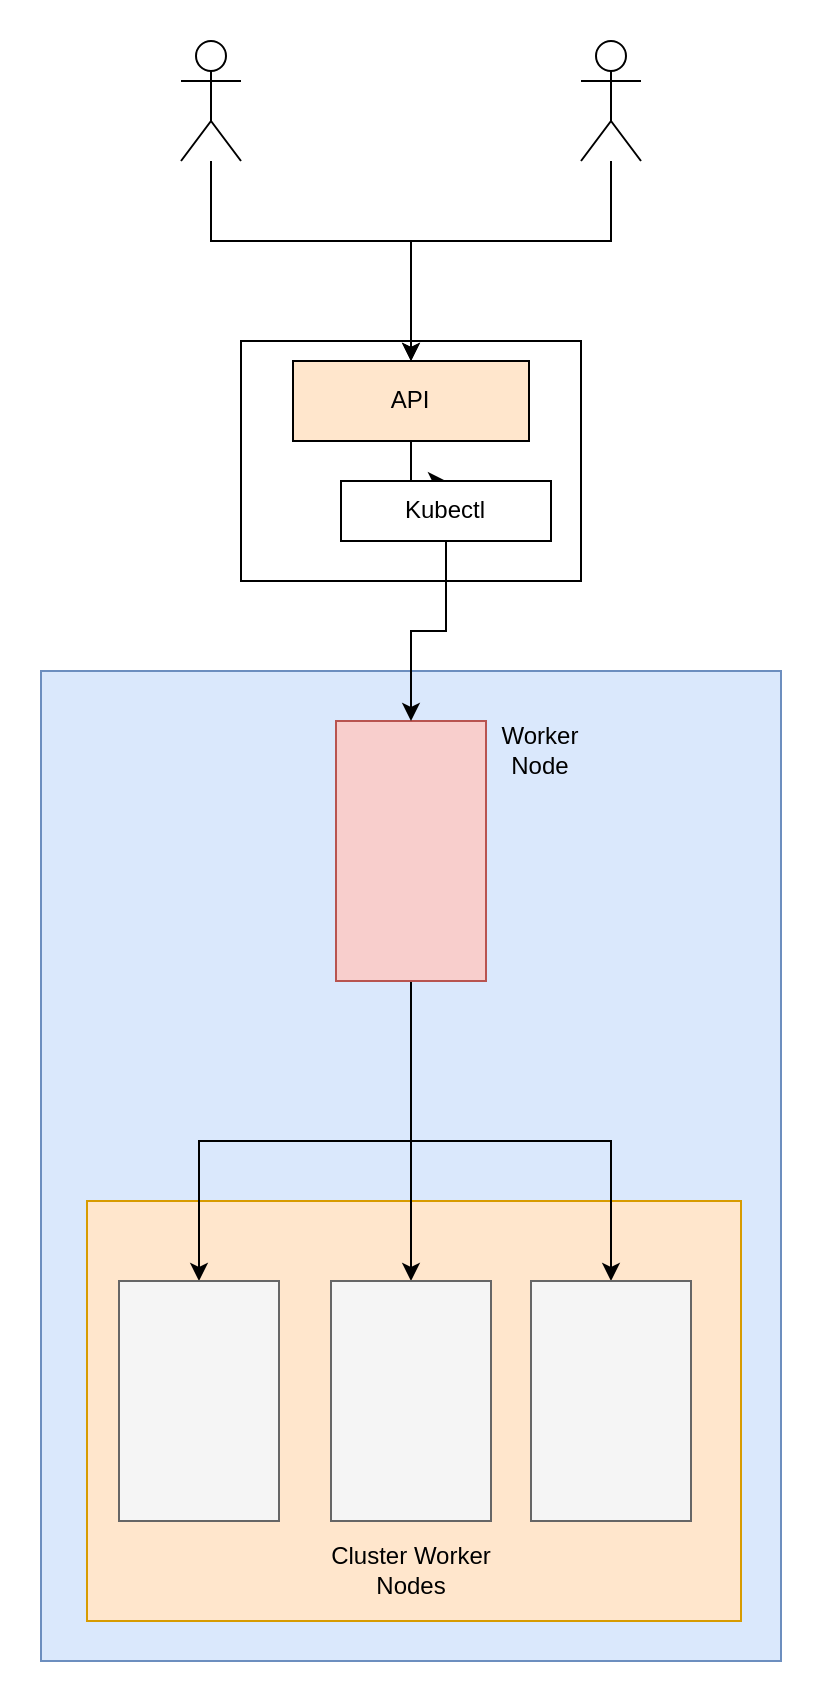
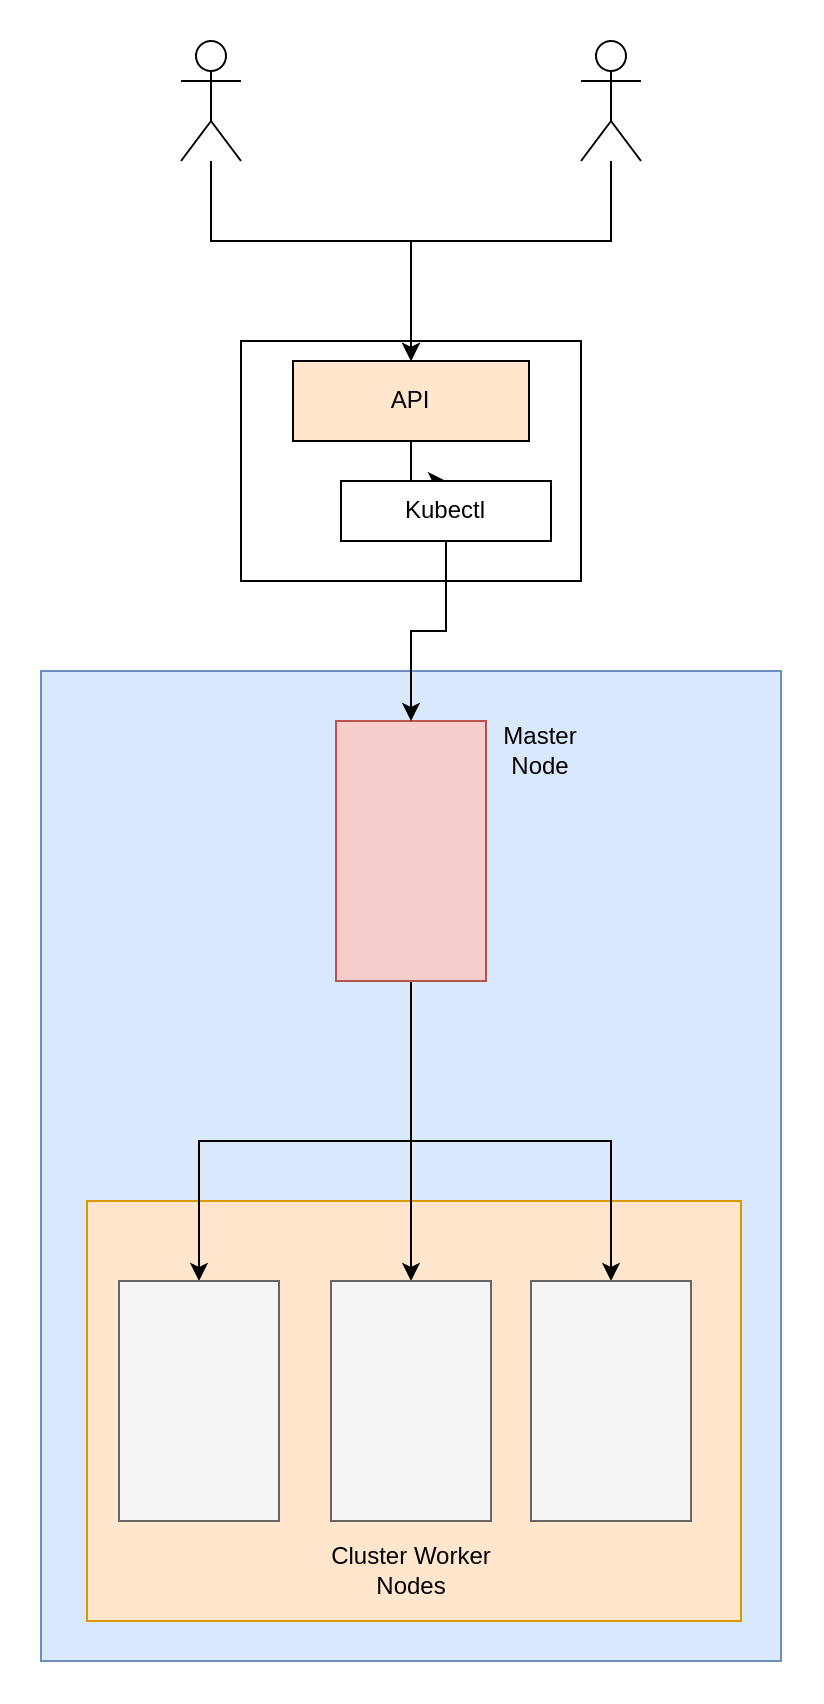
node "Worker Node": label "Worker Node" -> "Master Node"
